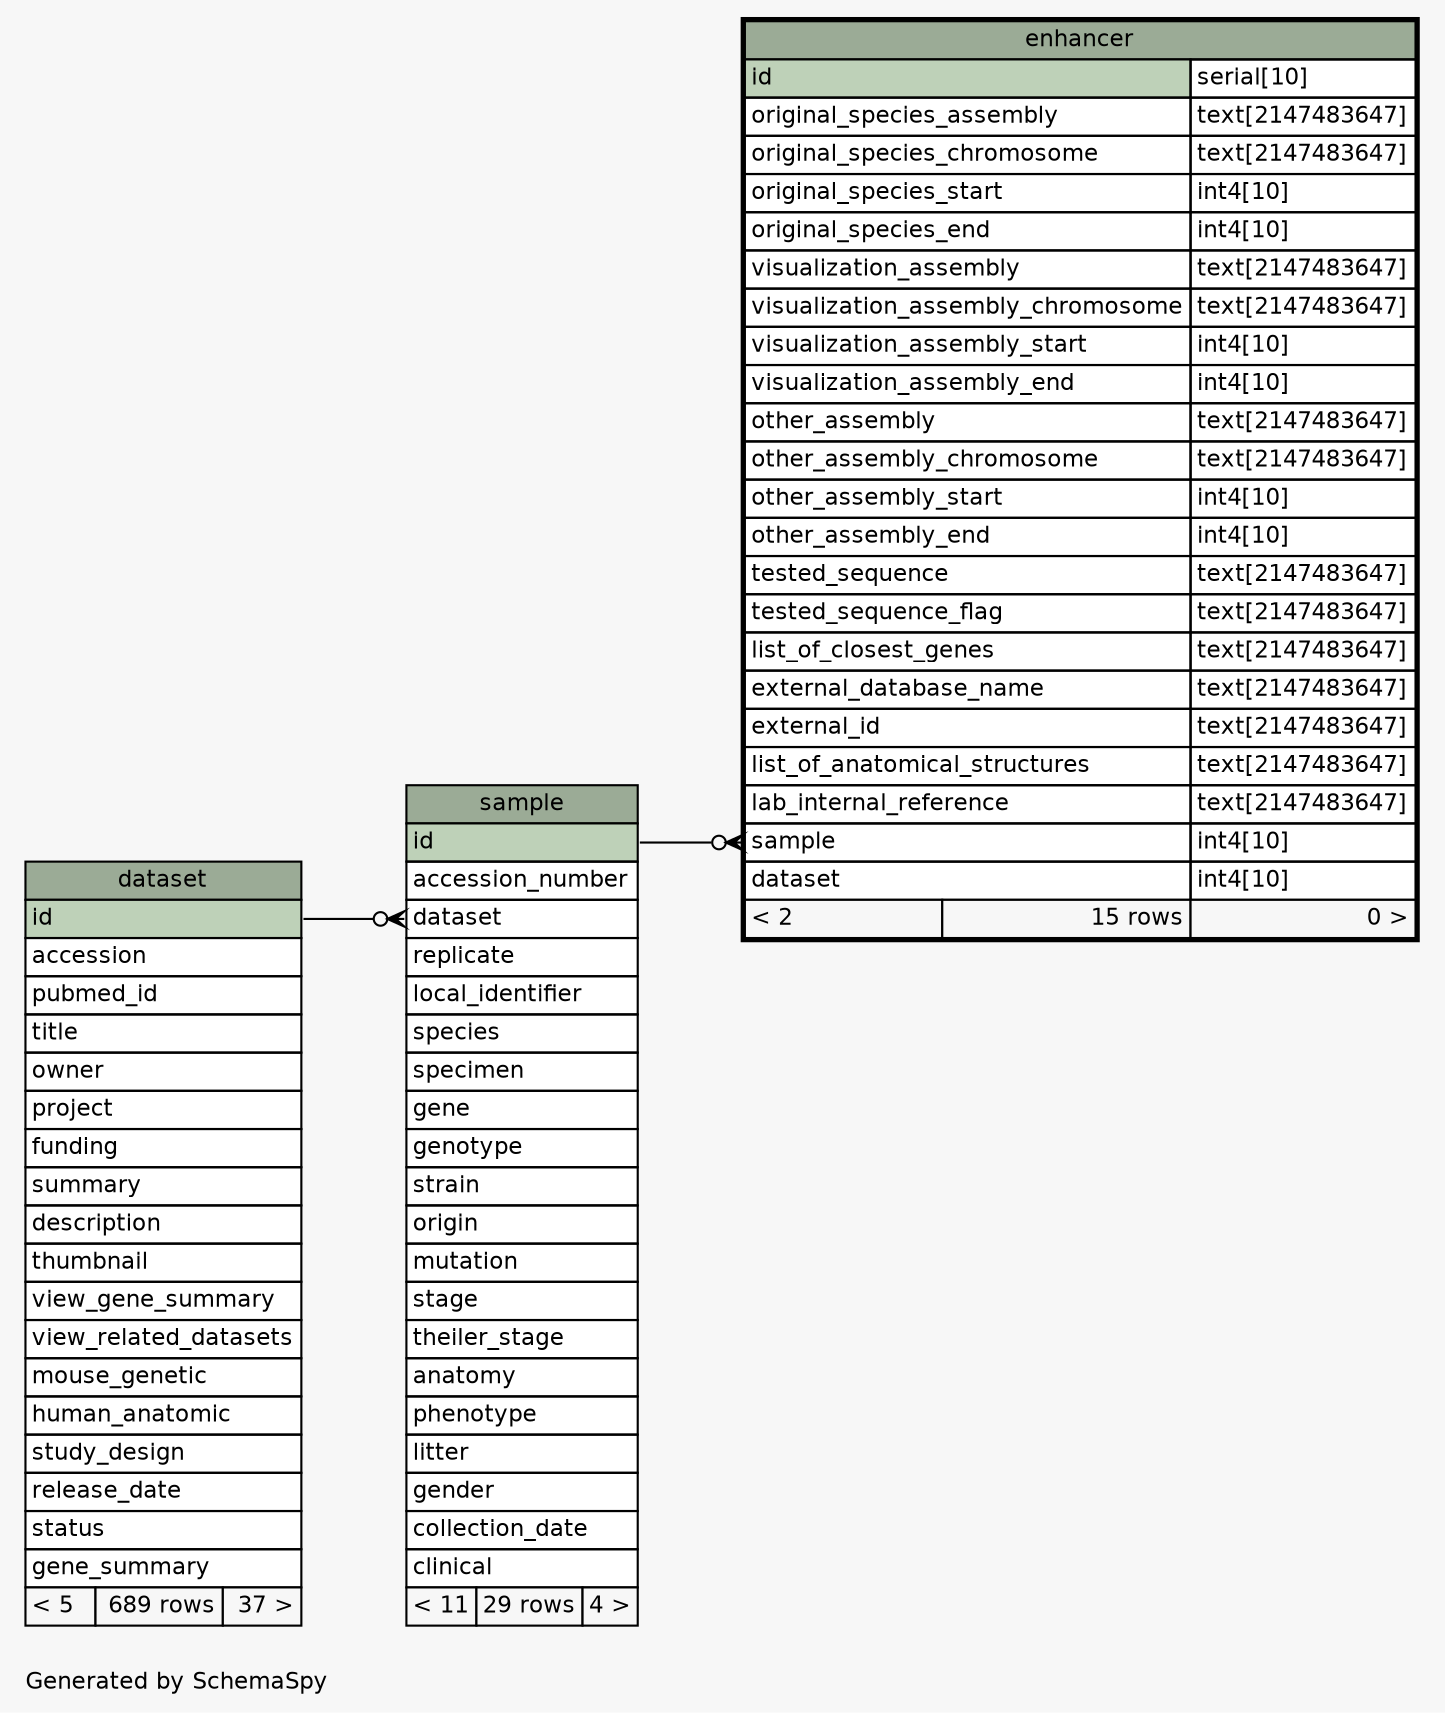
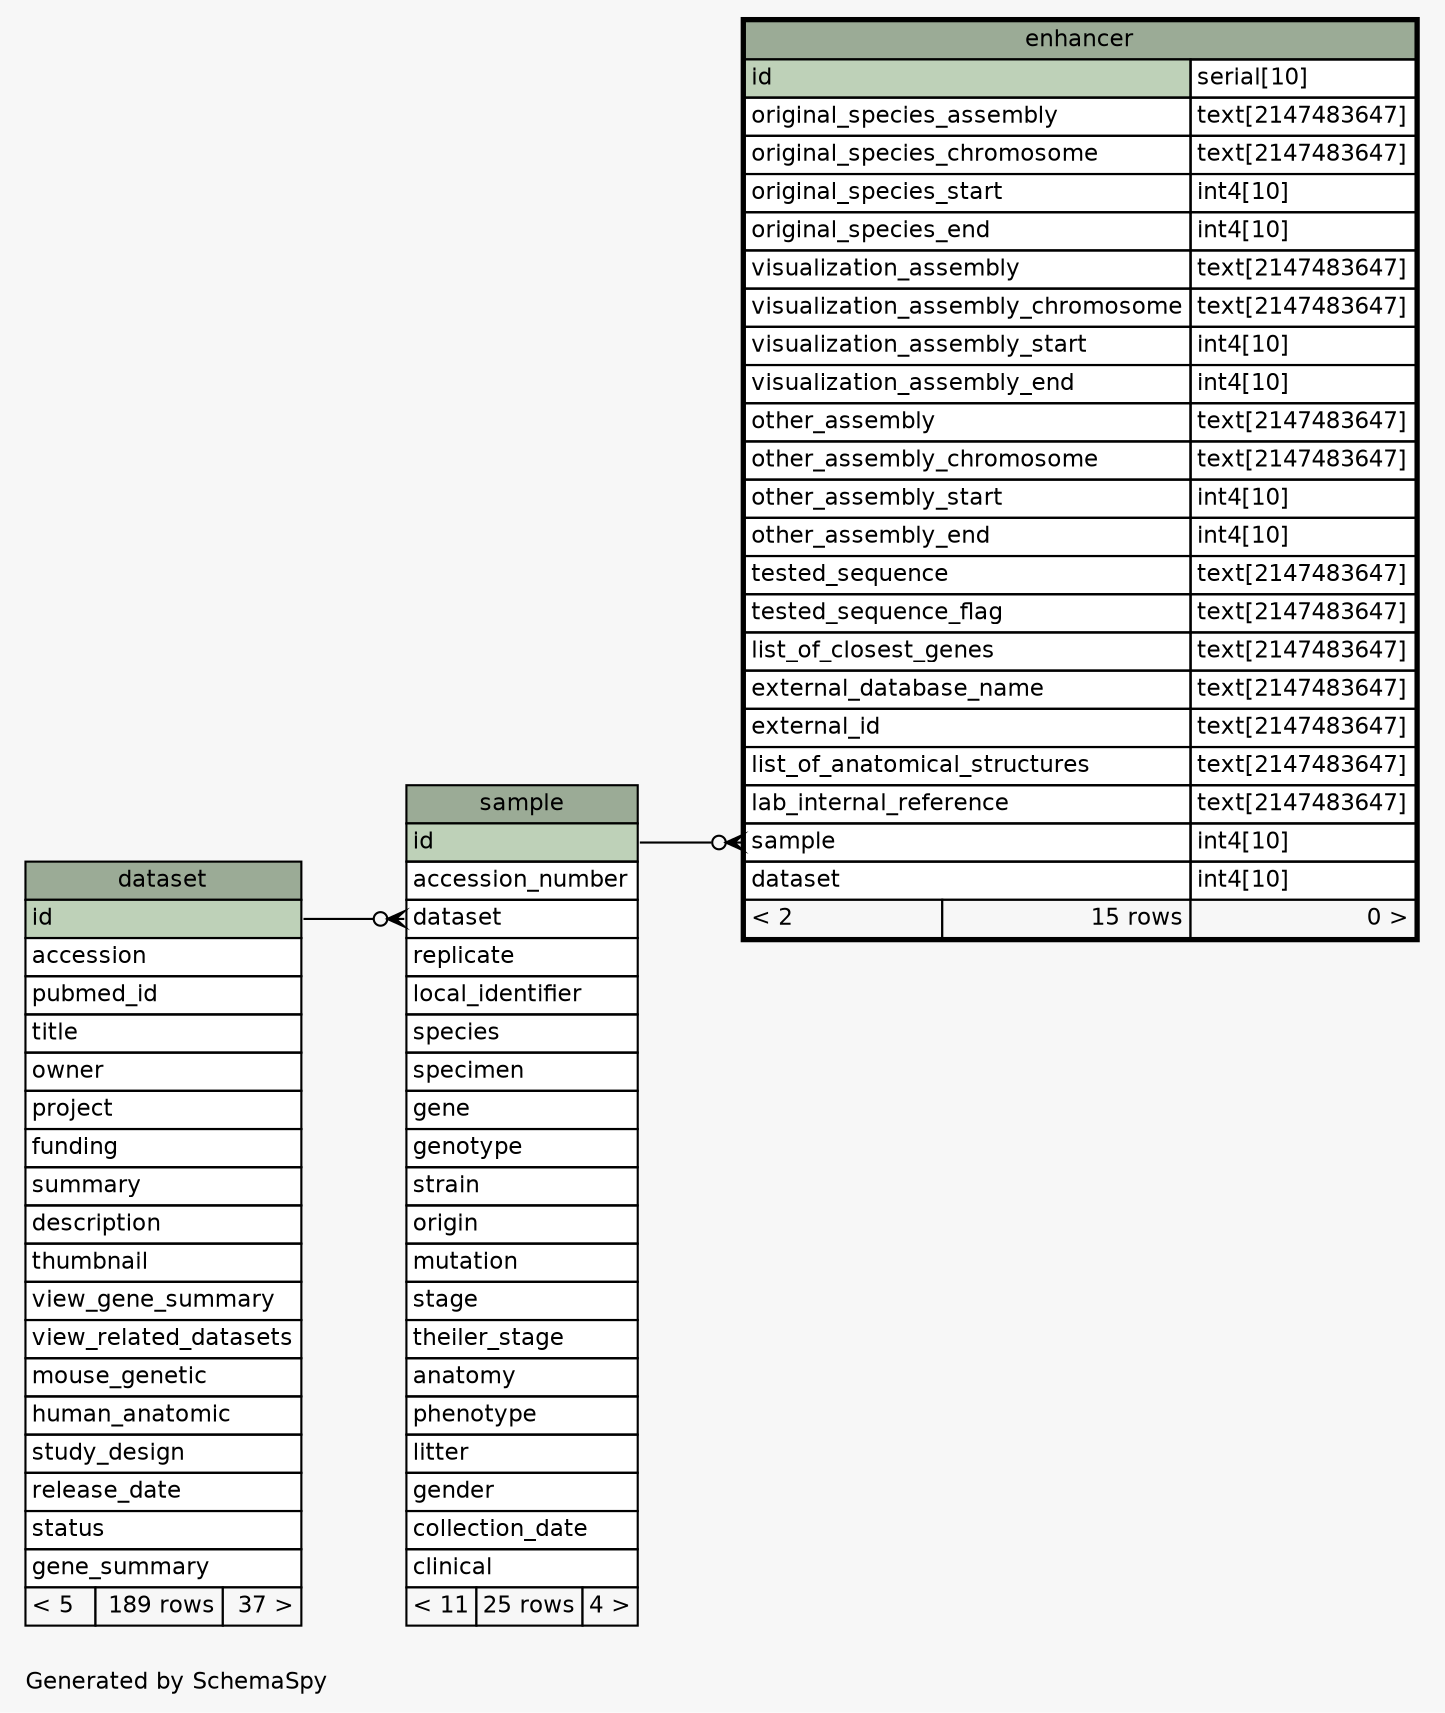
node "dataset": text "689 rows" -> "189 rows"
node "sample": text "29 rows" -> "25 rows"
